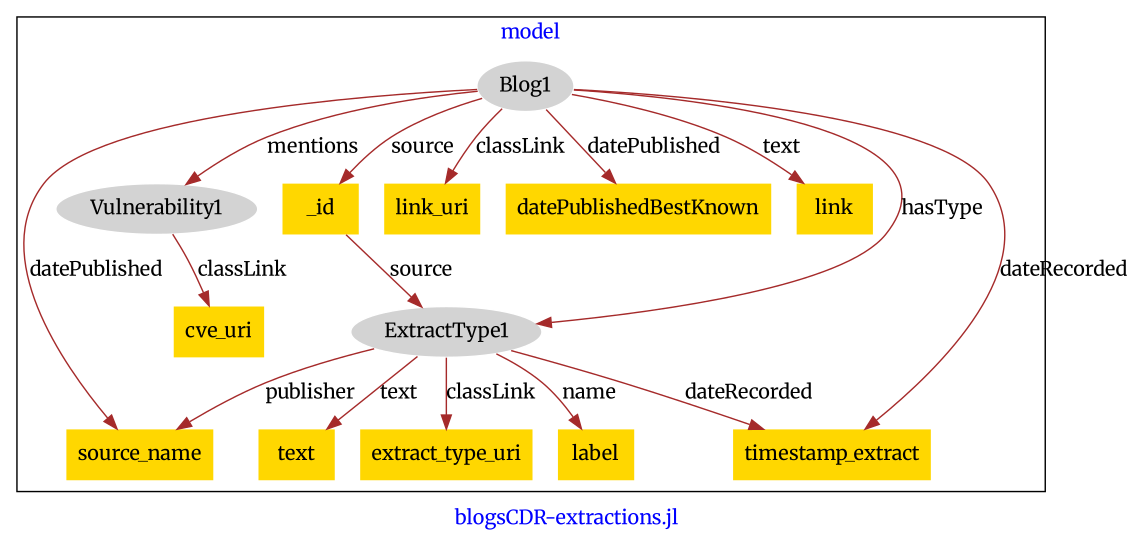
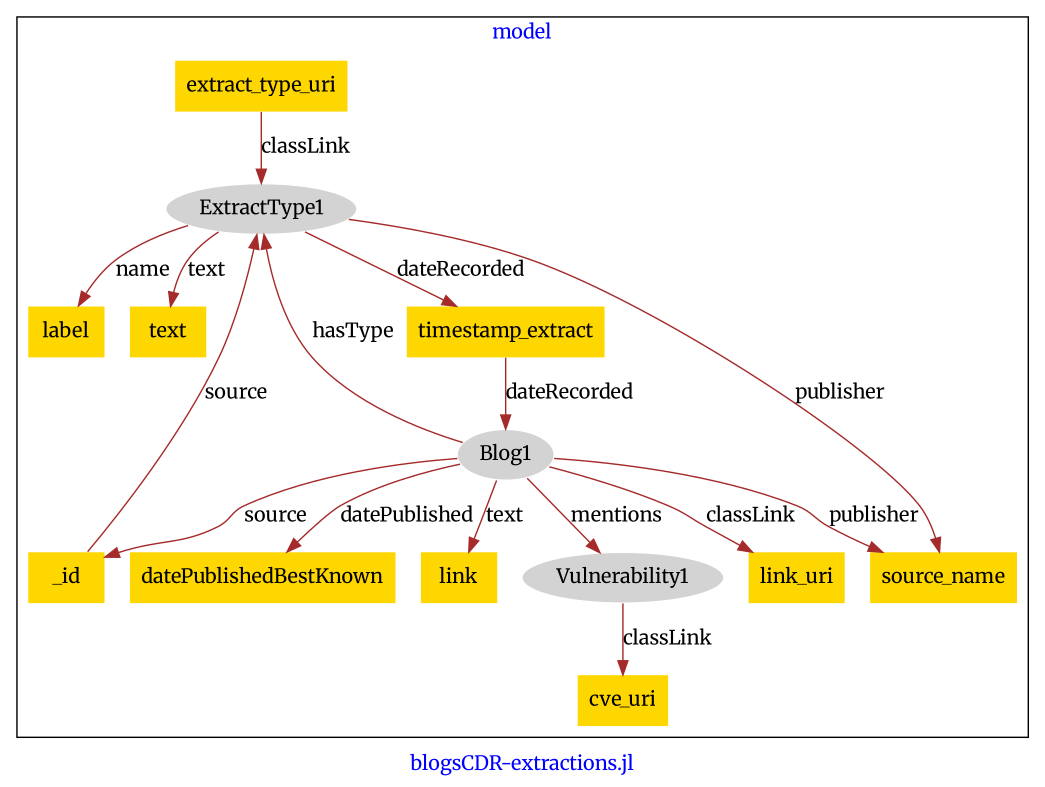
edge "Blog1" -> "timestamp_extract": reversed
edge "Blog1" -> "source_name": label "datePublished" -> "publisher"
edge "ExtractType1" -> "extract_type_uri": reversed
